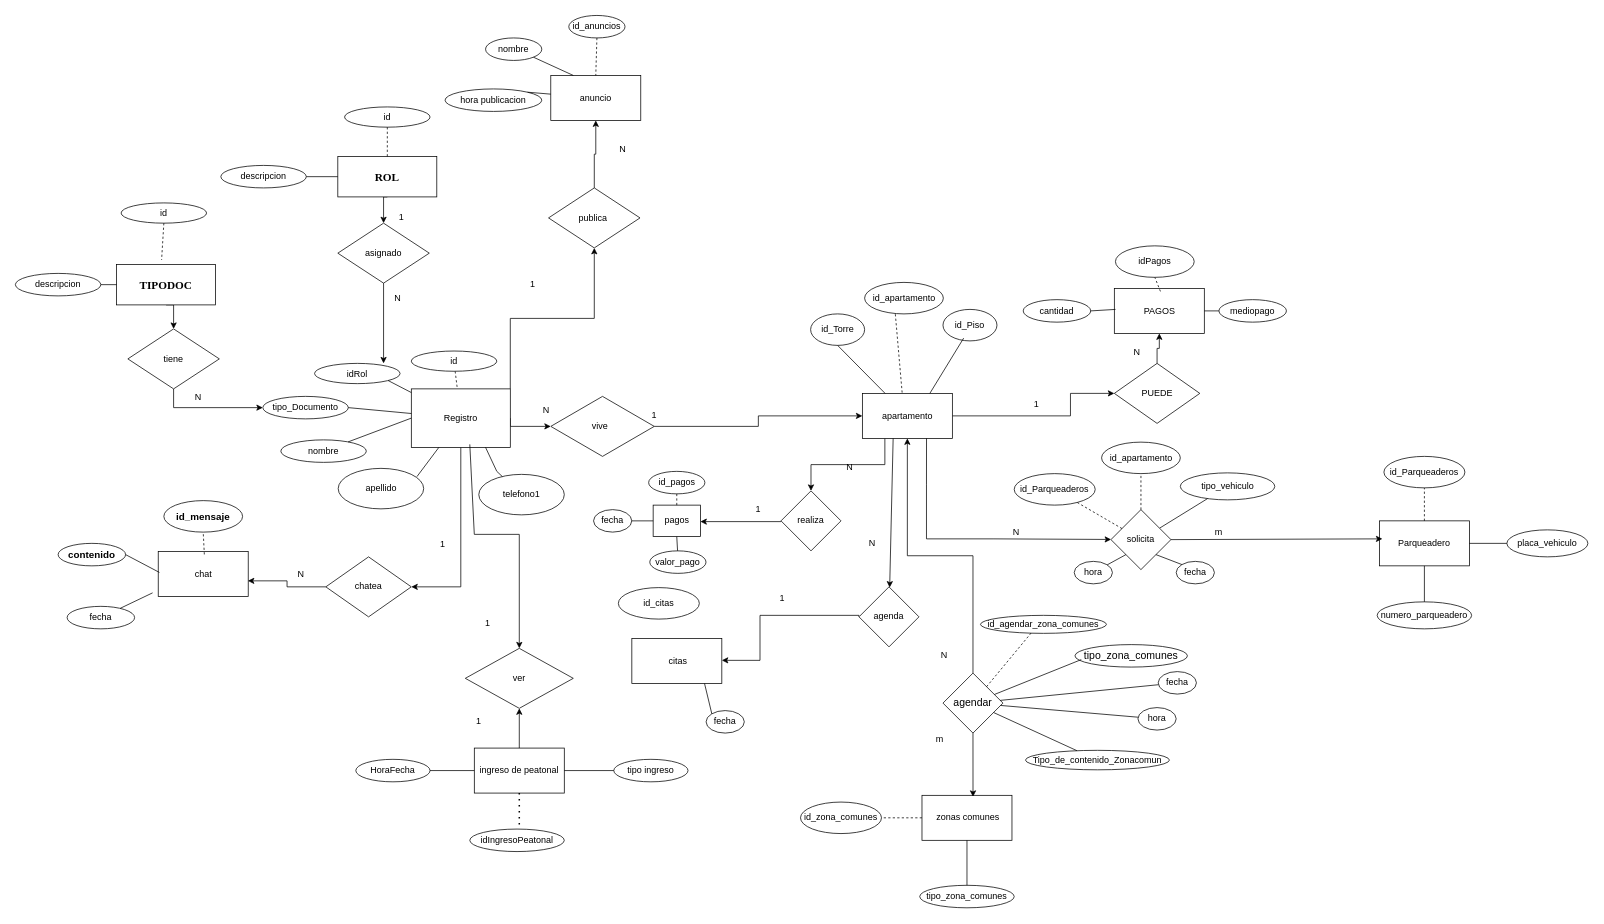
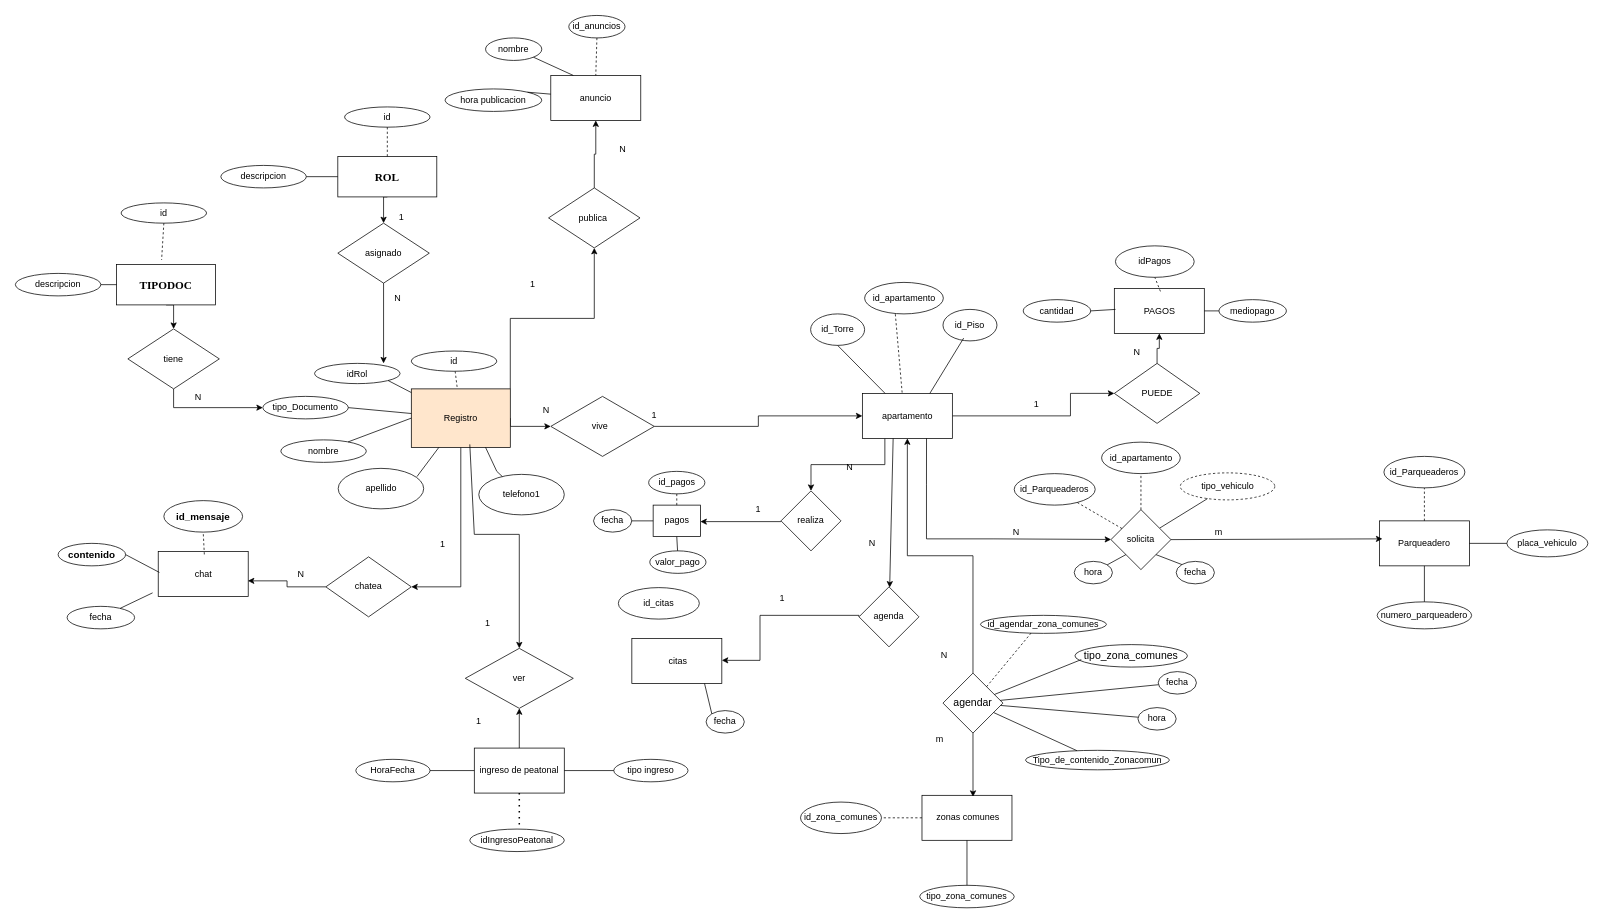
node "Registro": fillcolor #ffffff -> #ffe6cc
node "tipo_vehiculo": style solid -> dashed
